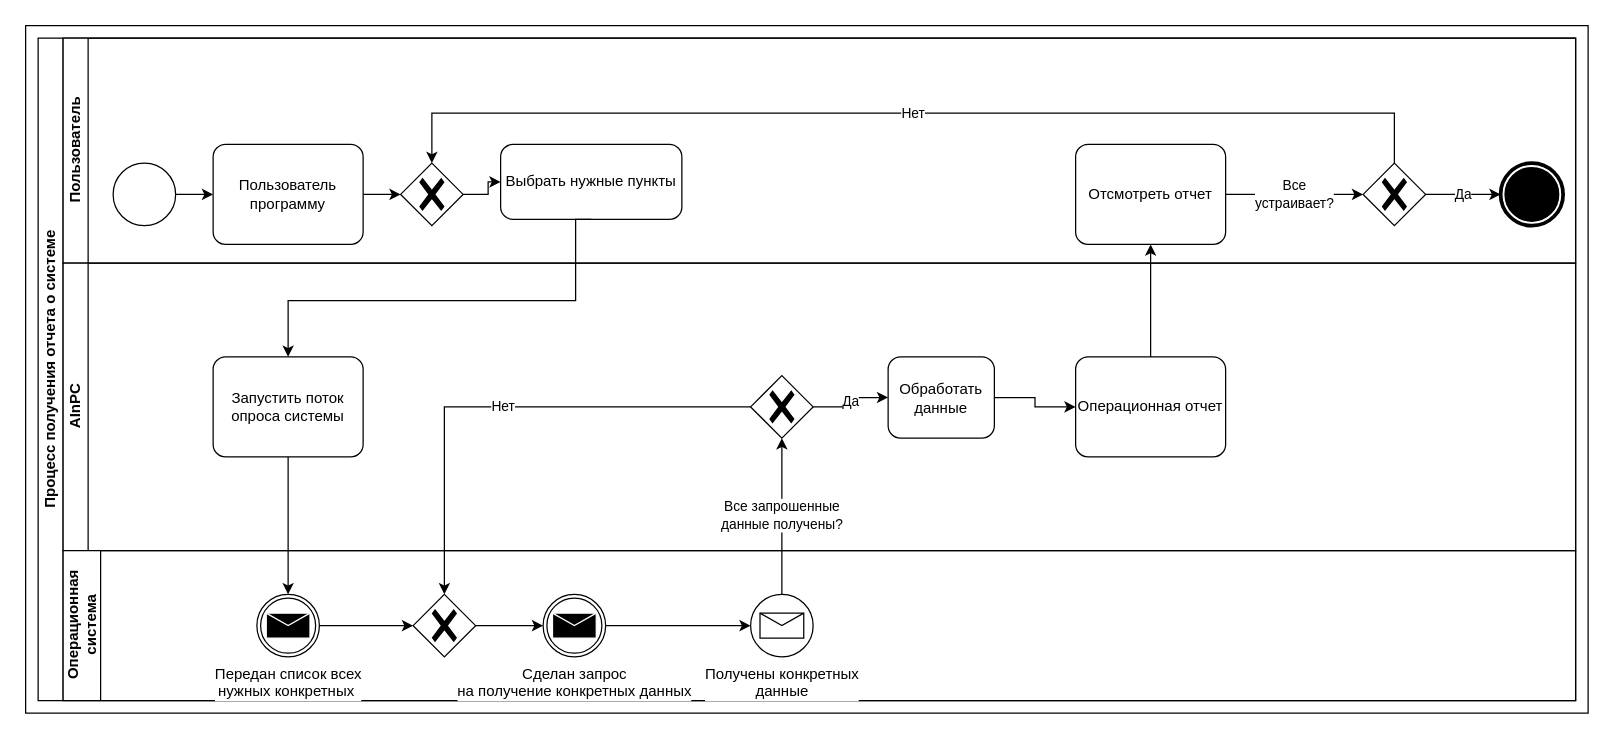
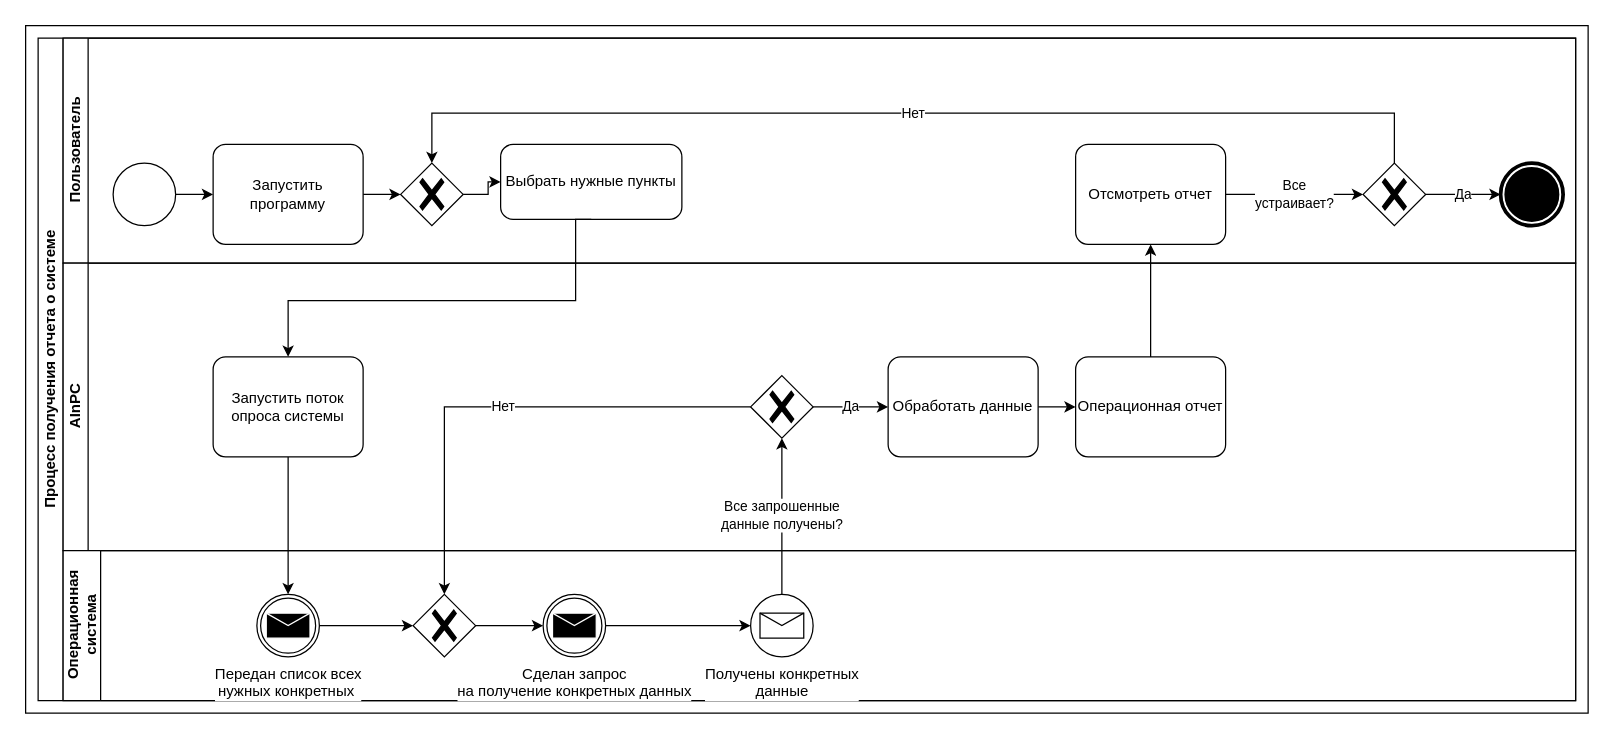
node "Пользователь программу": label "Пользователь программу" -> "Запустить программу"
node "Обработать данные": size 106x81 -> 150x100
